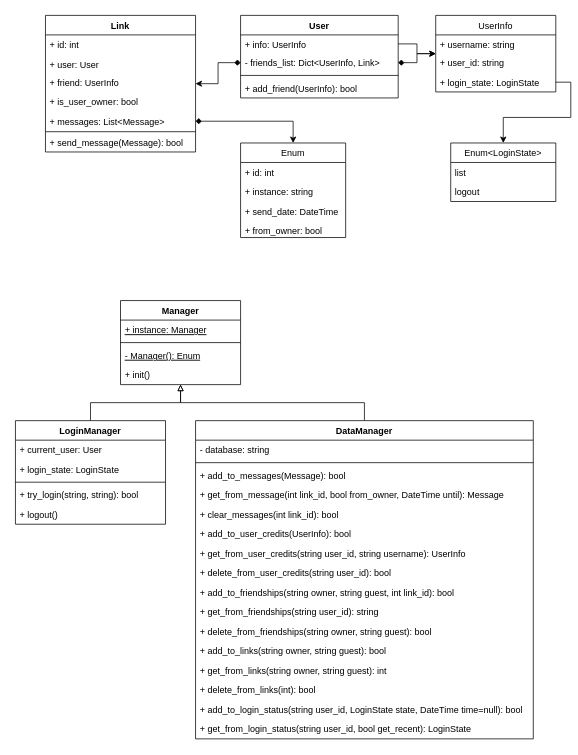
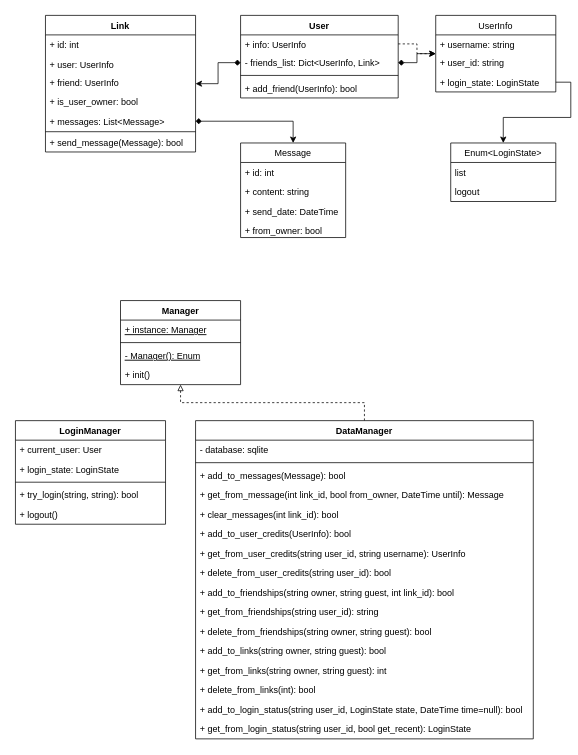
edge "+ info: UserInfo" -> "UserInfo": style solid -> dashed
node "+ user: User": label "+ user: User" -> "+ user: UserInfo"
node "Enum": label "Enum" -> "Message"
node "+ instance: string": label "+ instance: string" -> "+ content: string"
edge "LoginManager" -> "Manager": removed
edge "DataManager" -> "Manager": style solid -> dashed
node "- database: string": label "- database: string" -> "- database: sqlite"
